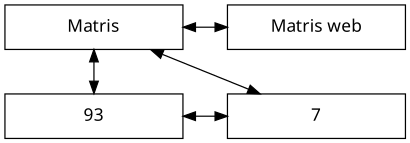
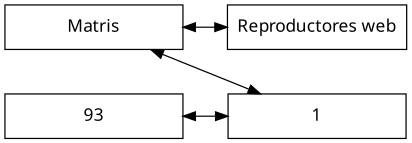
node "Matris web": label "Matris web" -> "Reproductores web"
edge "Matris" -- "93": removed
node "7": label "7" -> "1"
